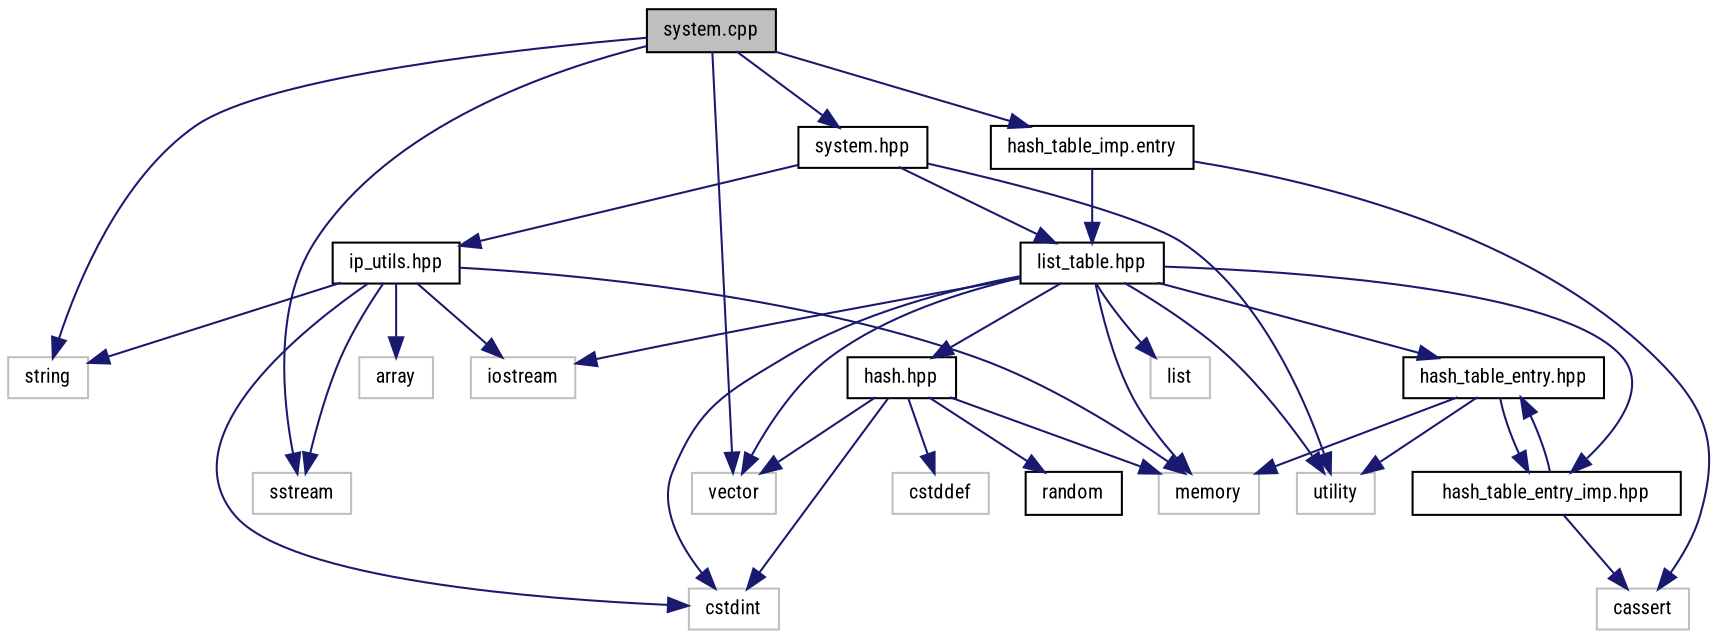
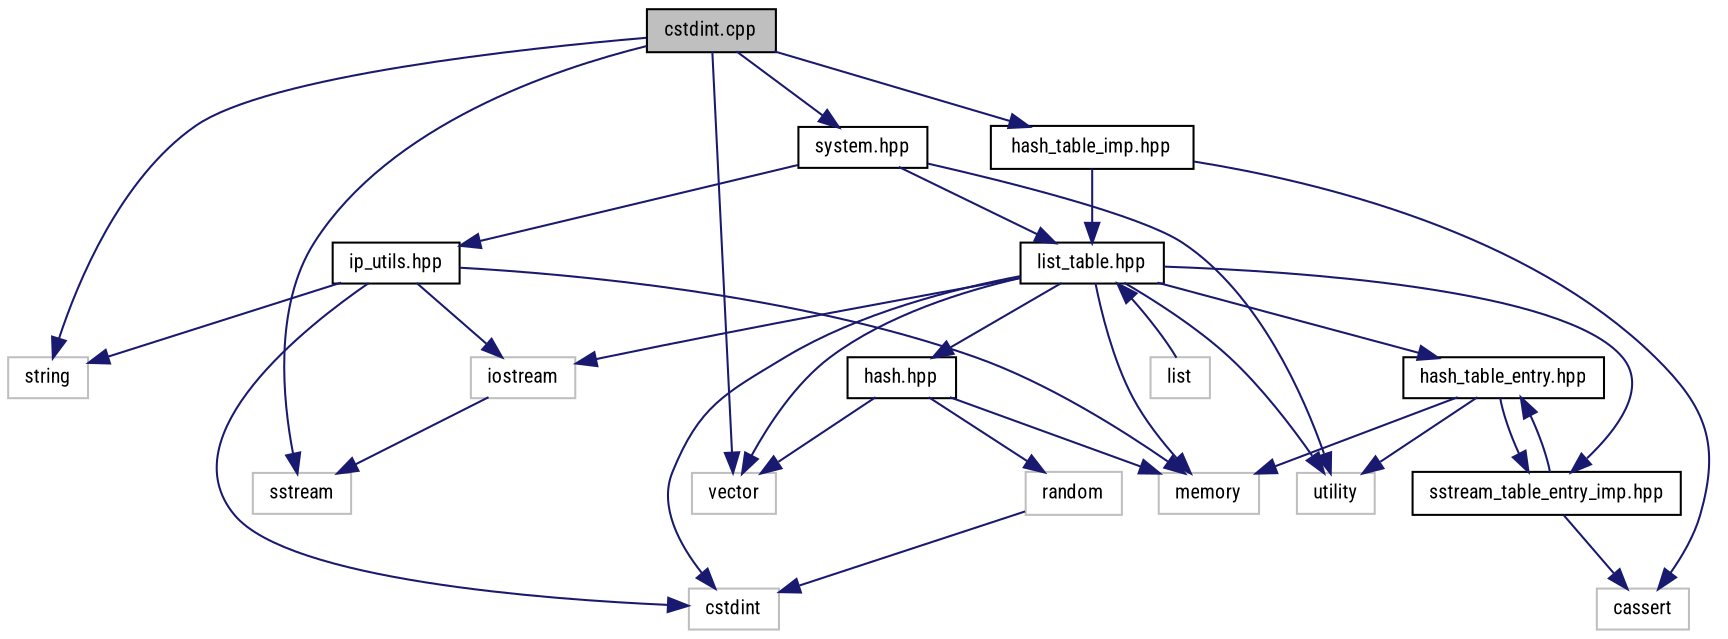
node "system.cpp": label "system.cpp" -> "cstdint.cpp"
node "hash_table_imp.entry": label "hash_table_imp.entry" -> "hash_table_imp.hpp"
edge "list_table.hpp" -> "list": reversed
edge "ip_utils.hpp" -> "sstream": now "iostream" -> "sstream"
node "array": removed
edge "hash.hpp" -> "cstdint": now "random" -> "cstdint"
node "cstddef": removed
node "random": color black -> grey75
node "hash_table_entry_imp.hpp": label "hash_table_entry_imp.hpp" -> "sstream_table_entry_imp.hpp"
